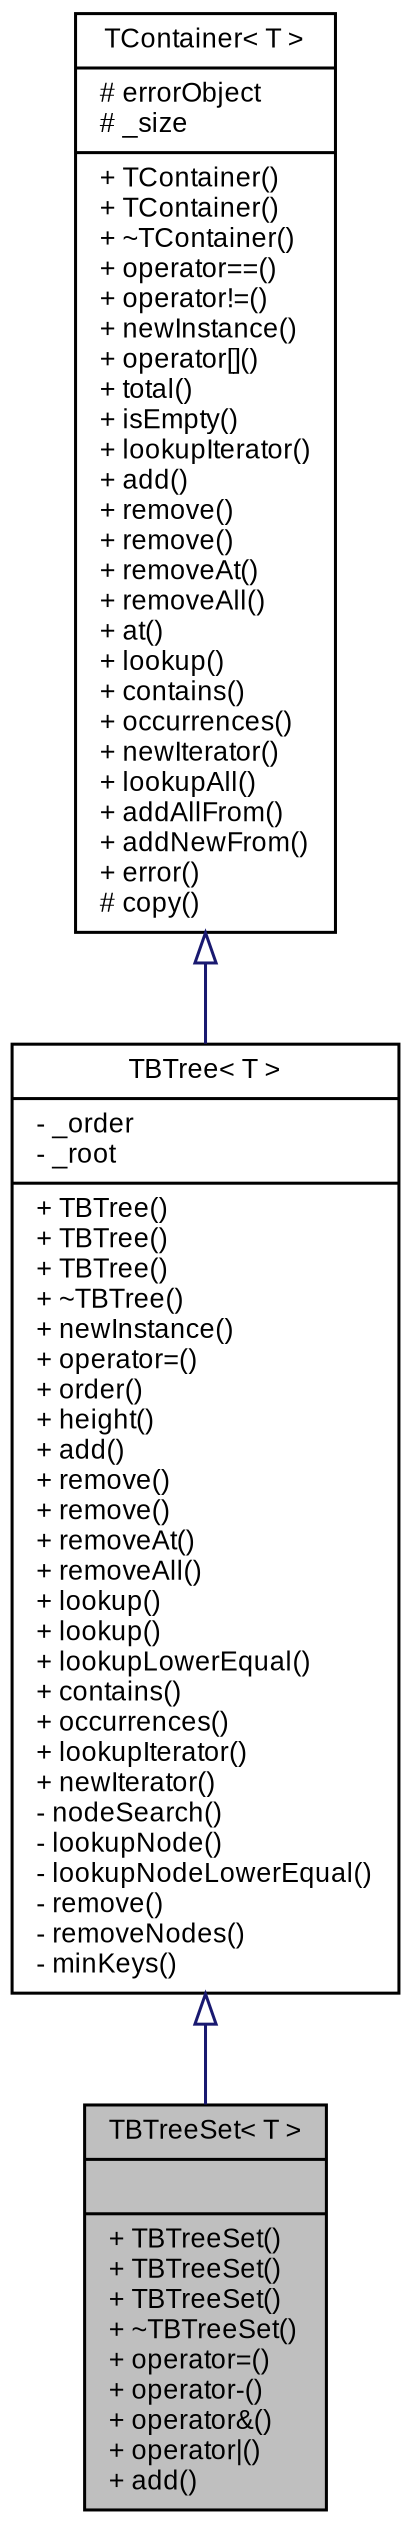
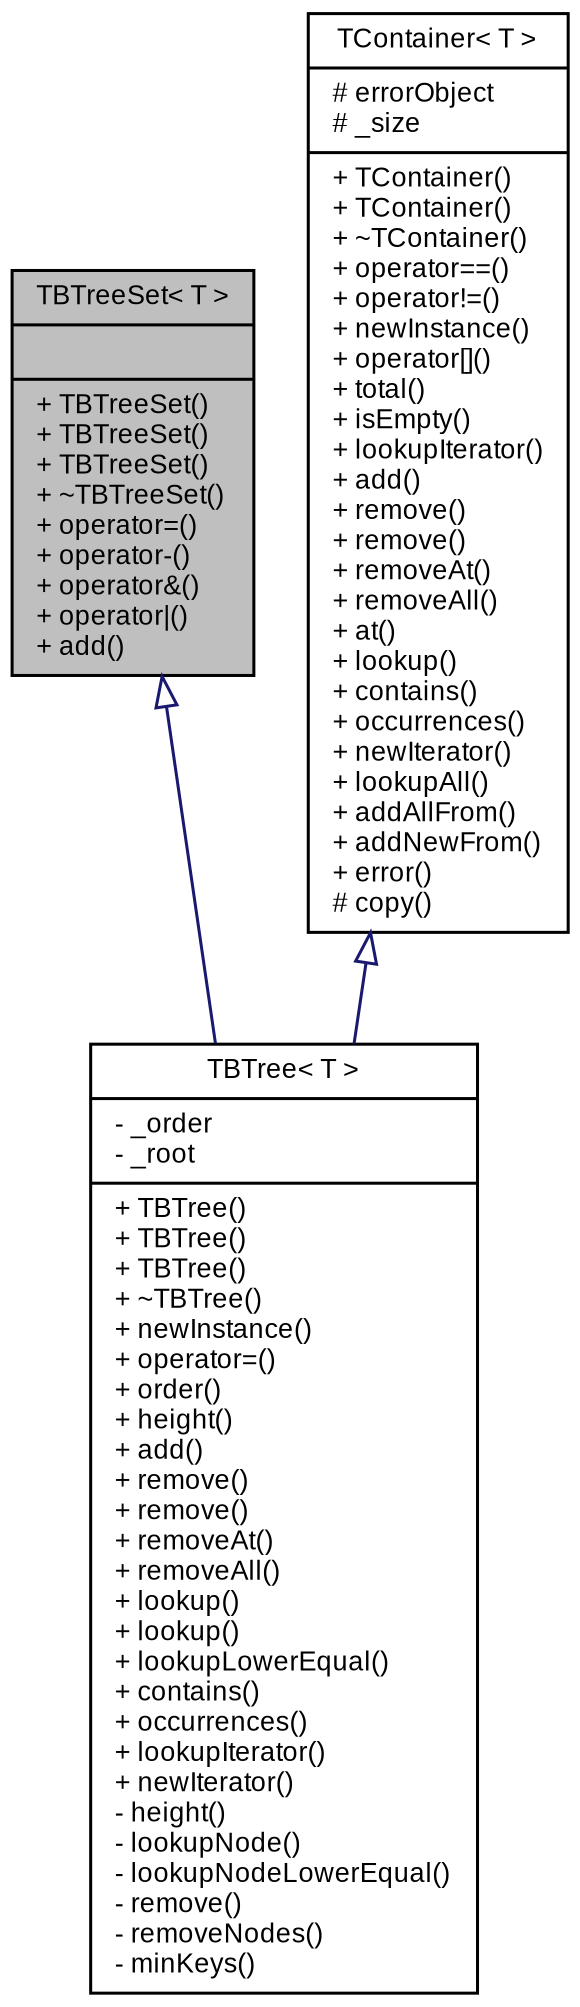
node "TBTree< T >": text "- nodeSearch()" -> "- height()"
edge "TBTreeSet< T >" -> "TBTree< T >": reversed
